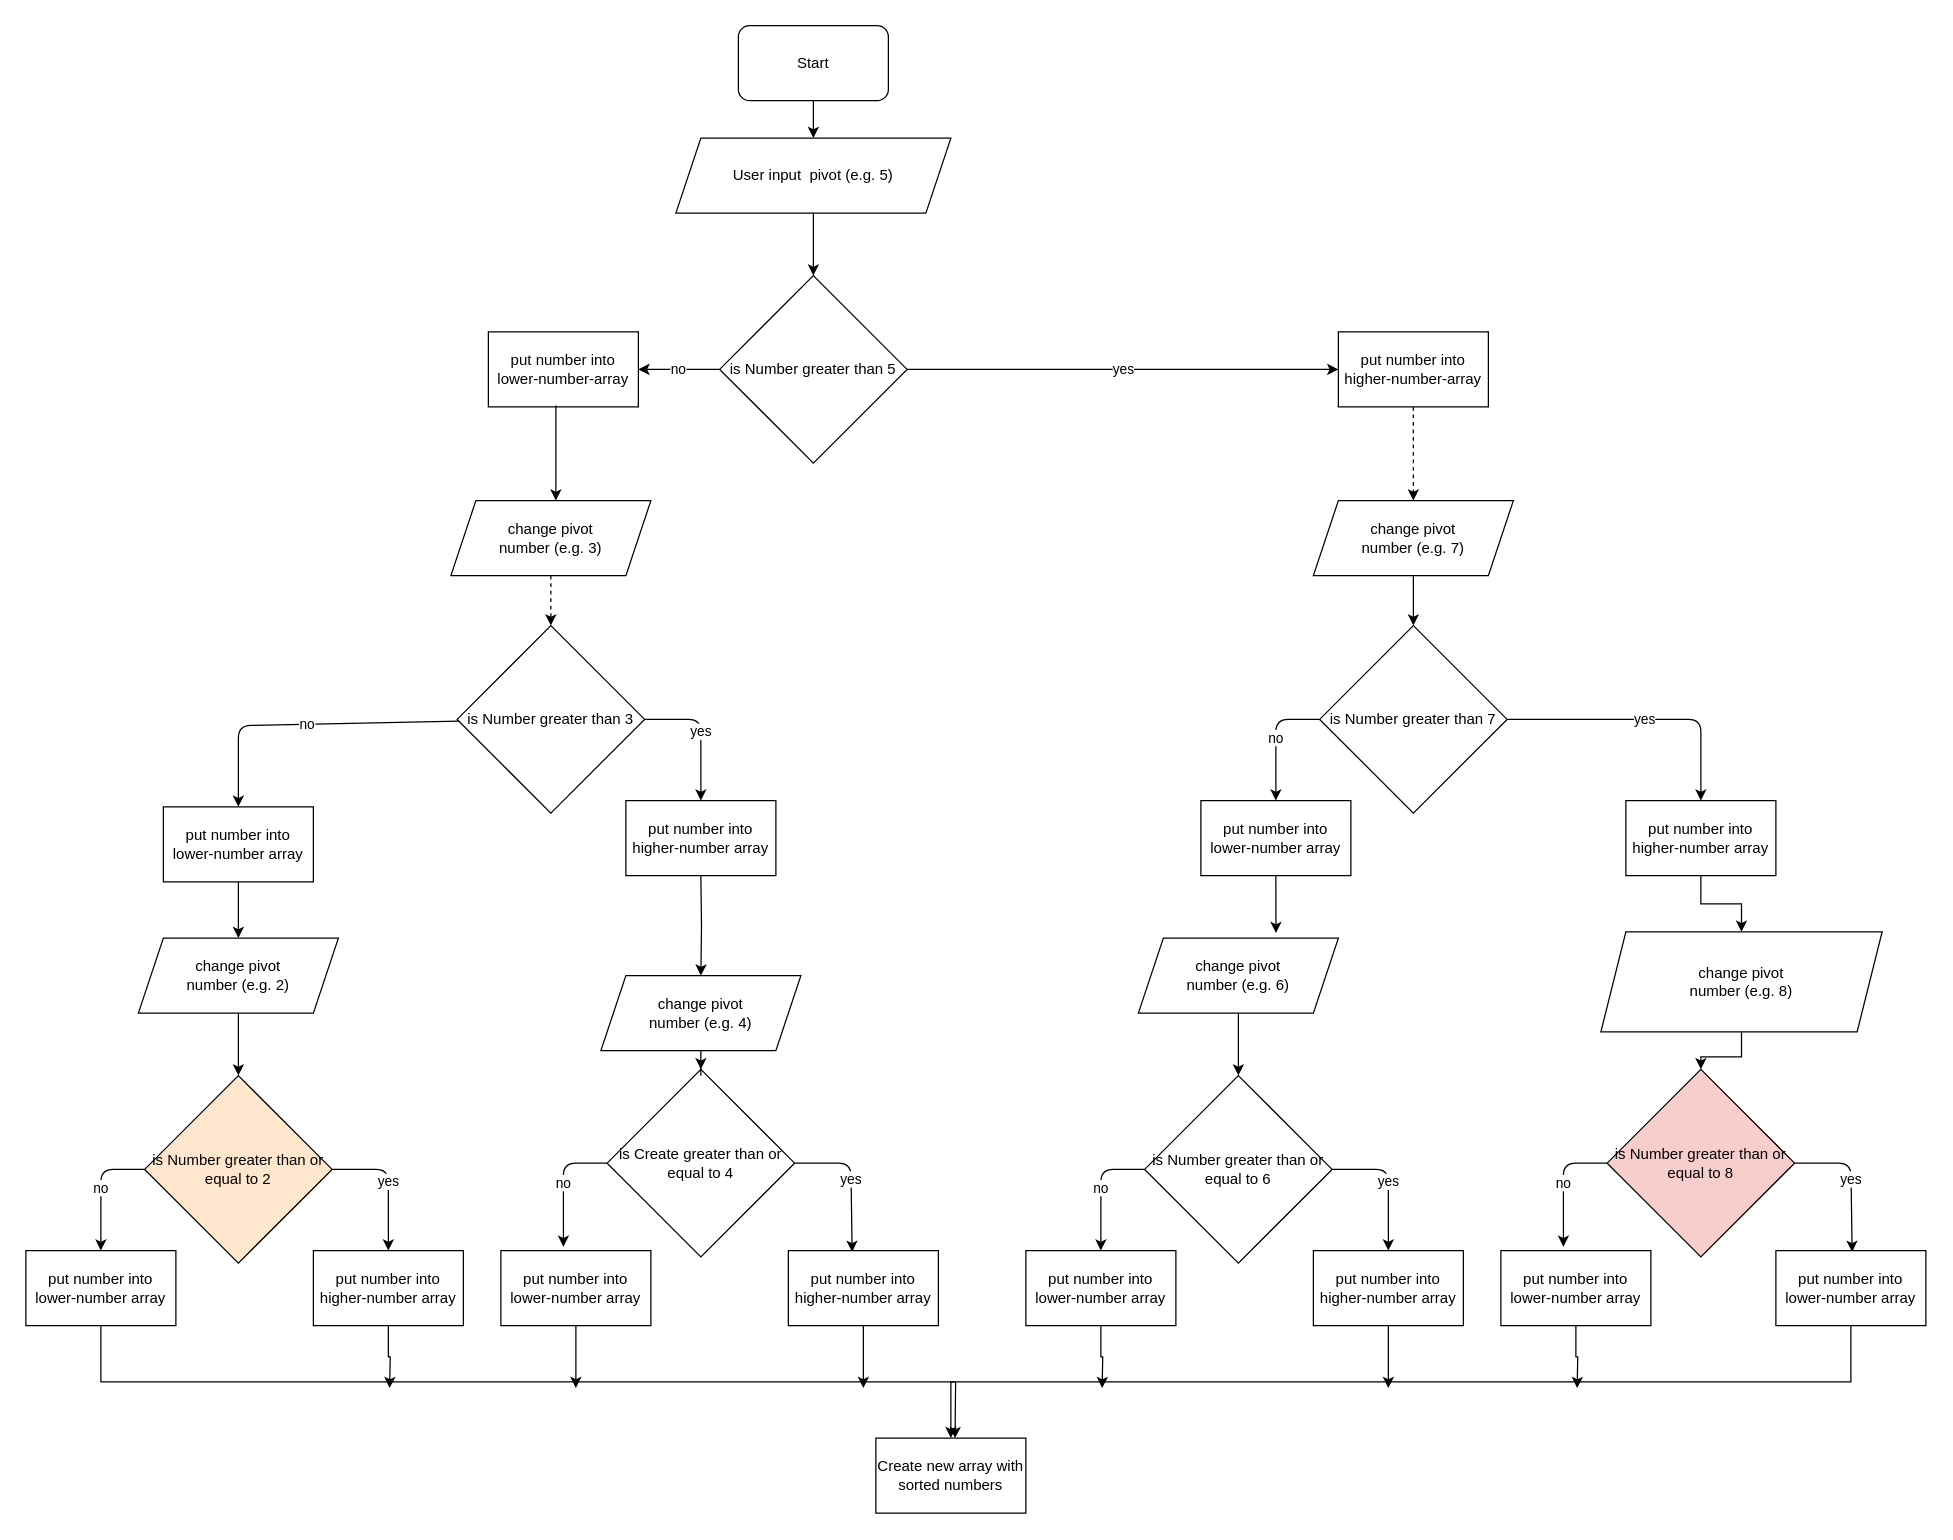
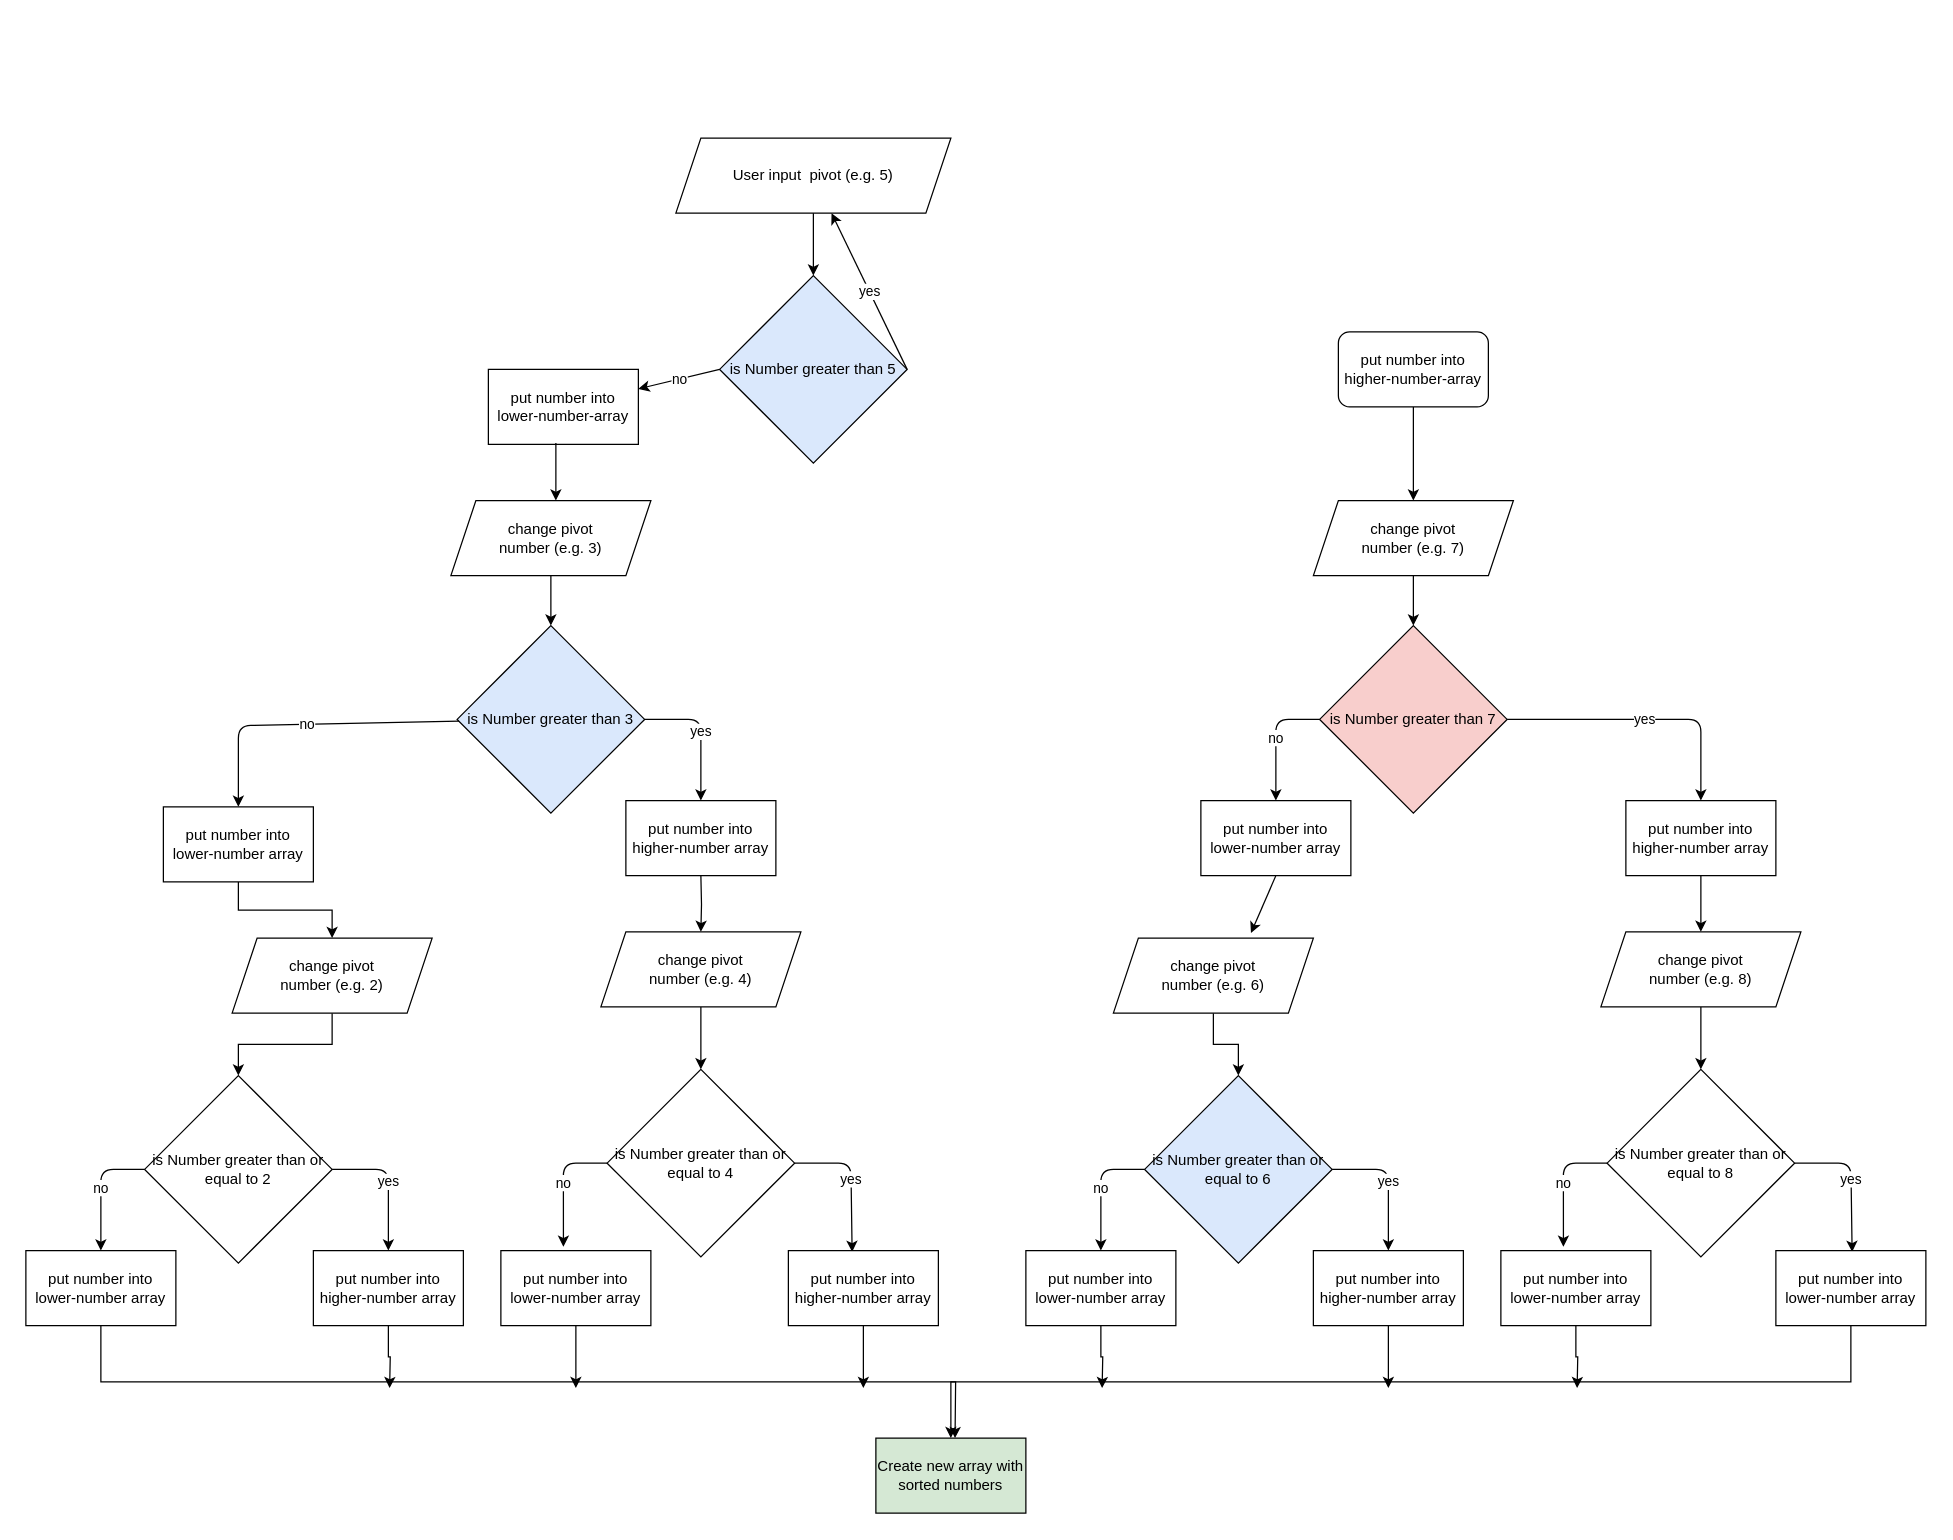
node "Start": removed
edge "Start" -> "User input pivot (e.g. 5)": removed
node "put number into lower-number-array": moved (563, 369) -> (563, 407)
node "is Number greater than 5": fillcolor #ffffff -> #dae8fc
edge "is Number greater than 5" -> "put number into higher-number-array": now "is Number greater than 5" -> "User input pivot (e.g. 5)"
node "put number into higher-number-array": shape rectangle -> rounded rectangle
edge "put number into higher-number-array" -> "change pivot number (e.g. 7)": style dashed -> solid
edge "change pivot number (e.g. 3)" -> "is Number greater than 3": style dashed -> solid
node "is Number greater than 3": fillcolor #ffffff -> #dae8fc
node "is Number greater than 7": fillcolor #ffffff -> #f8cecc
node "change pivot number (e.g. 2)": moved (238, 976) -> (332, 976)
node "change pivot number (e.g. 6)": moved (1238, 976) -> (1213, 976)
node "change pivot number (e.g. 8)": size 281x100 -> 200x75
node "change pivot number (e.g. 4)": moved (701, 1013) -> (701, 969)
node "is Create greater than or equal to 4": label "is Create greater than or equal to 4" -> "is Number greater than or equal to 4"
node "is Number greater than or equal to 8": fillcolor #f8cecc -> #ffffff
node "is Number greater than or equal to 2": fillcolor #ffe6cc -> #ffffff
node "is Number greater than or equal to 6": fillcolor #ffffff -> #dae8fc
node "Create new array with sorted numbers": fillcolor #ffffff -> #d5e8d4
